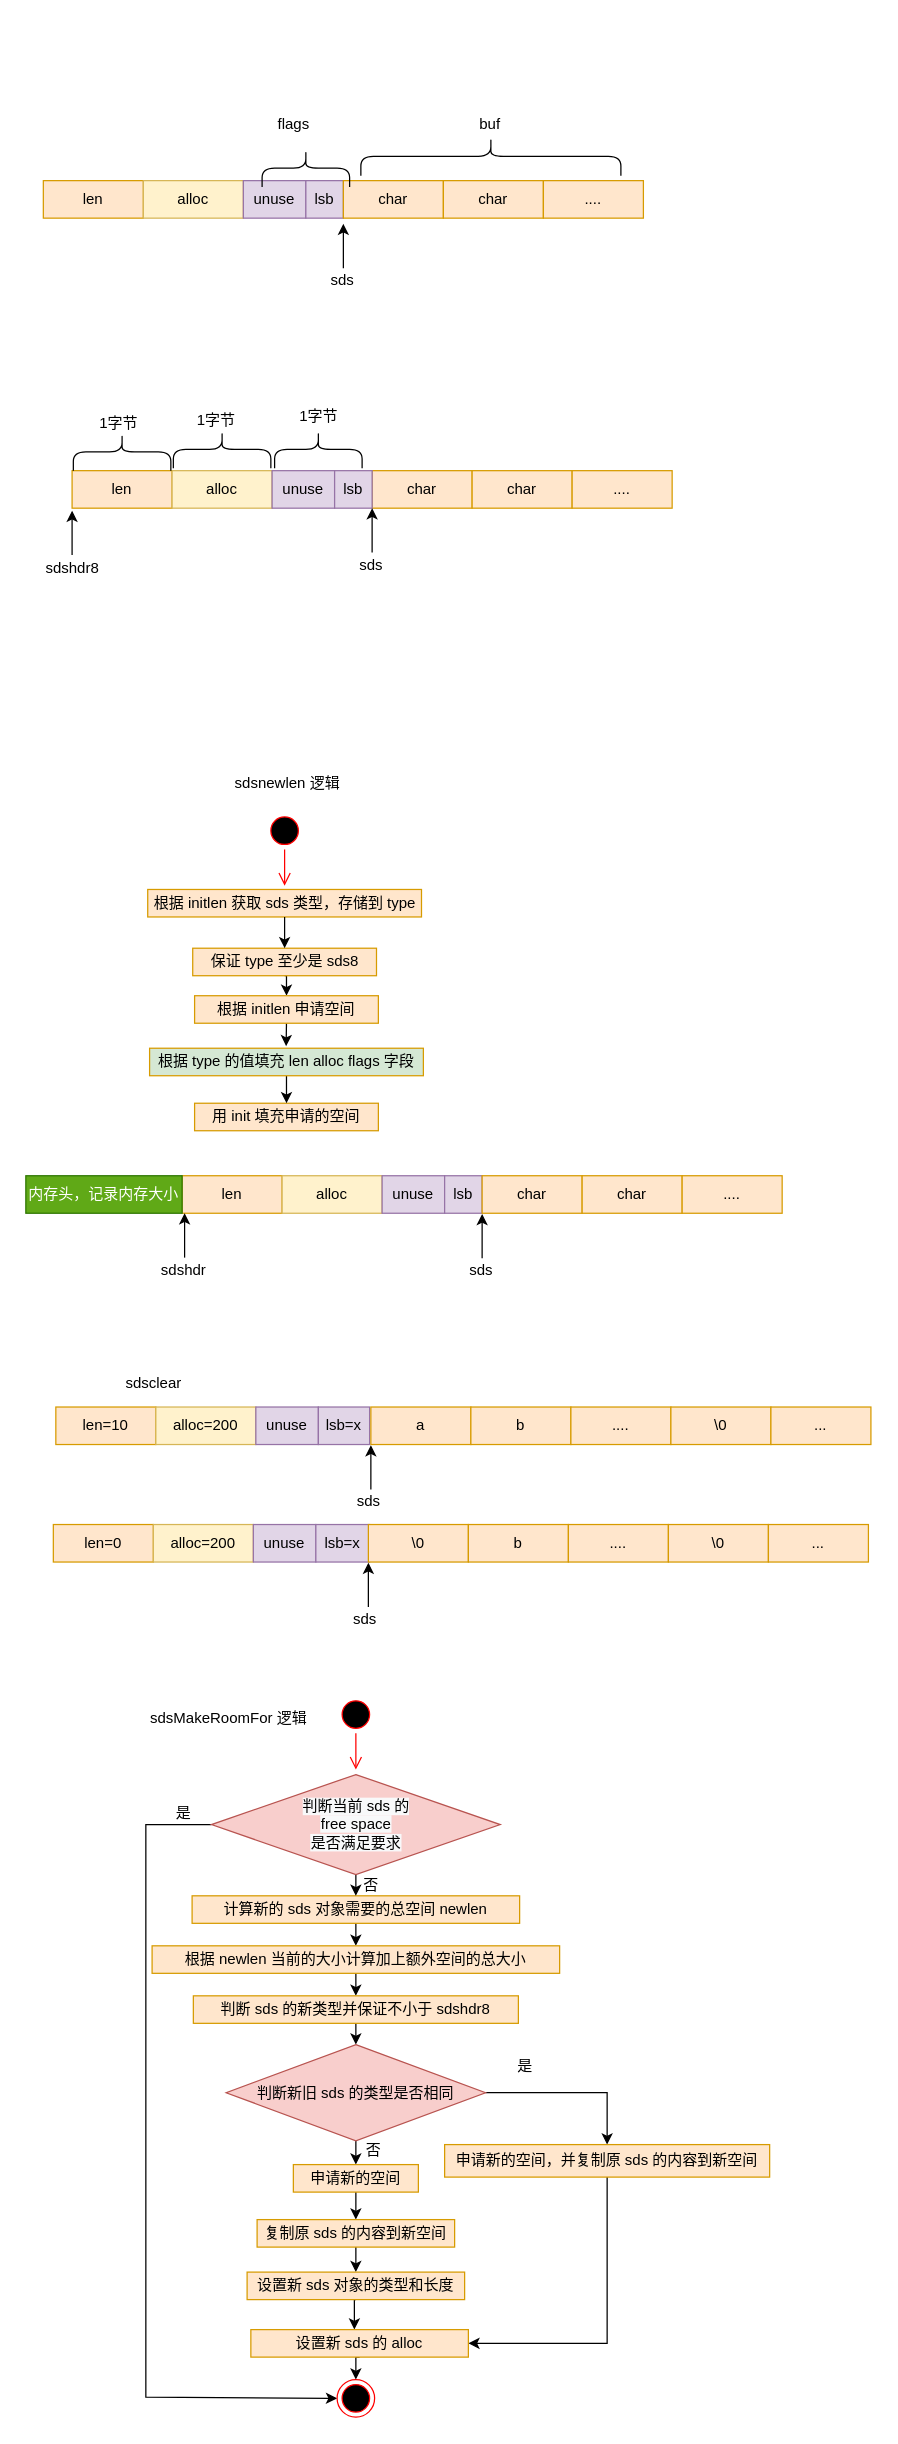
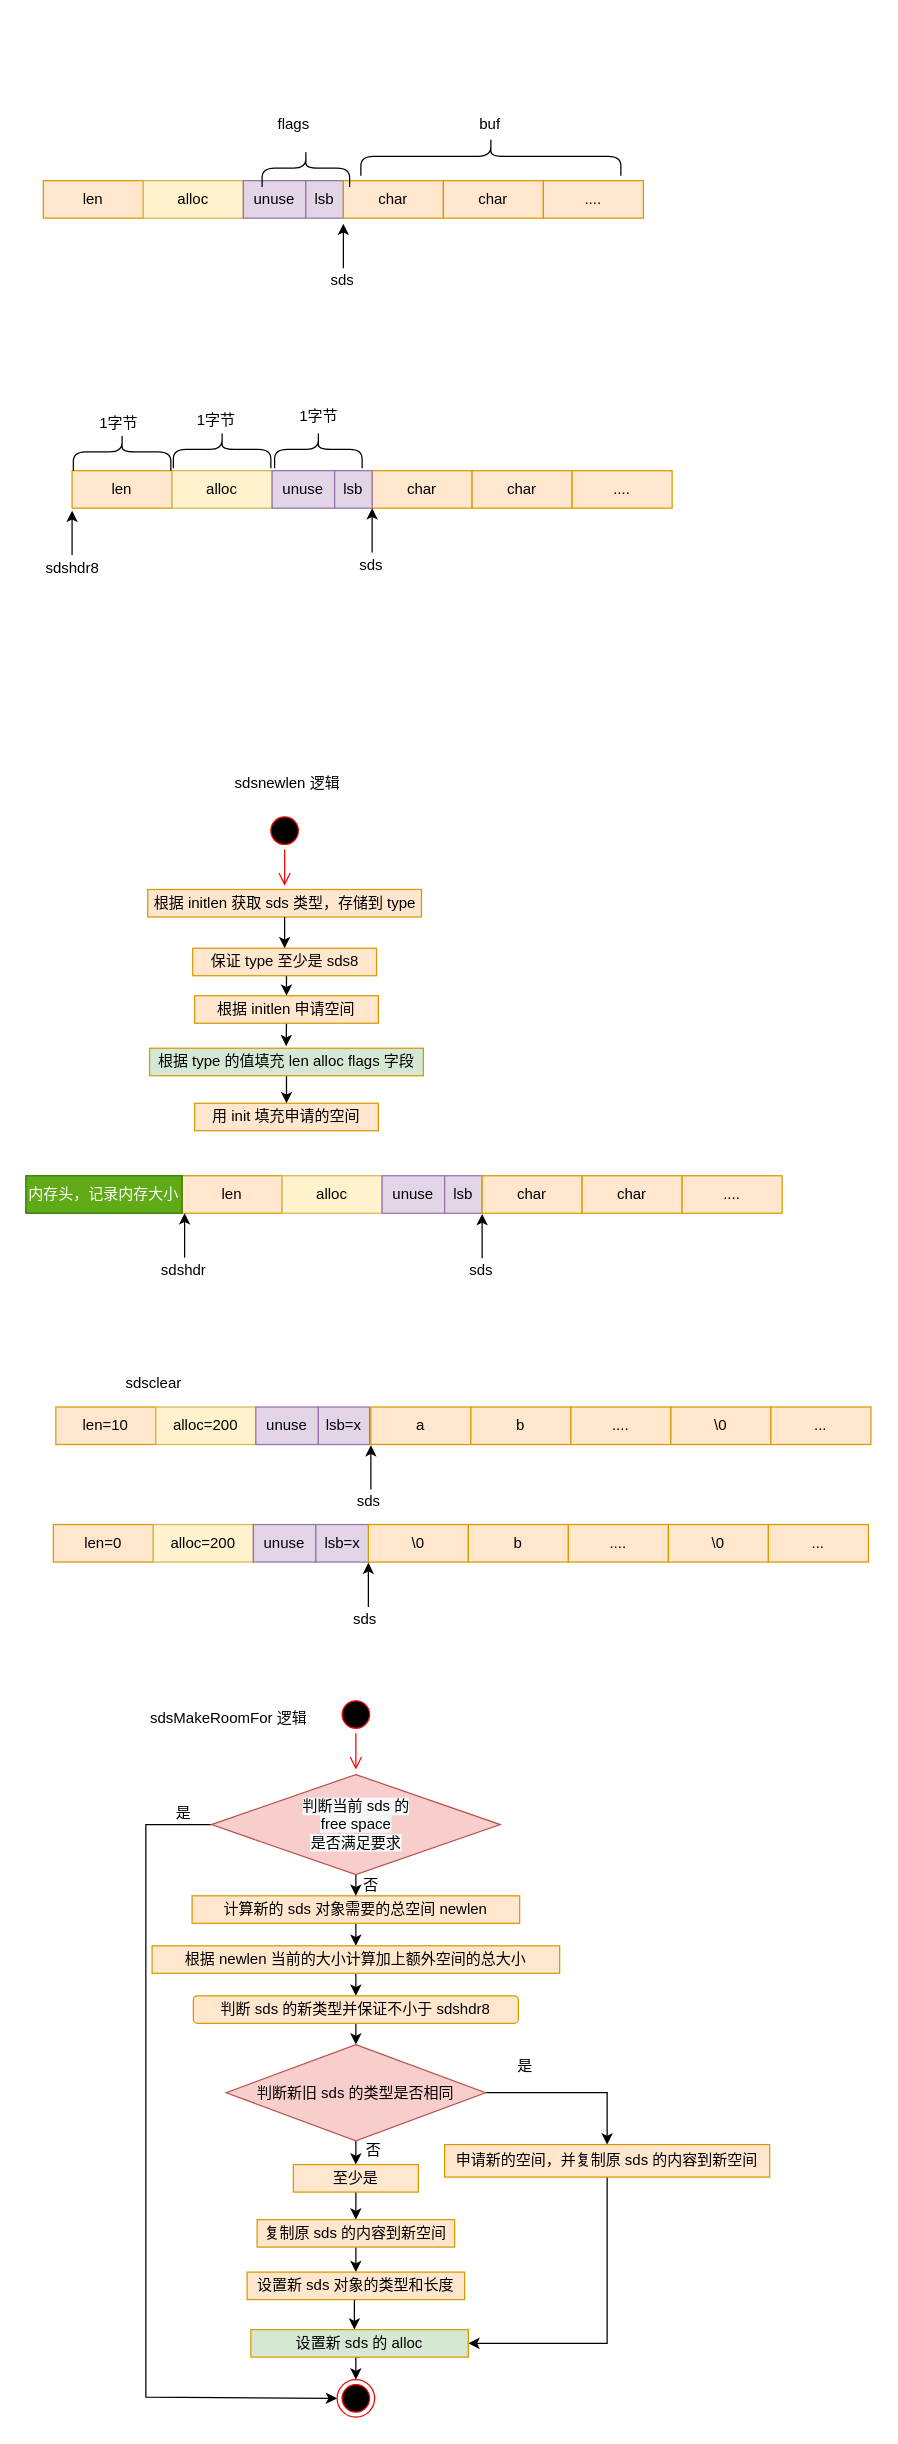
node "判断 sds 的新类型并保证不小于 sdshdr8": shape rectangle -> rounded rectangle
node "申请新的空间": label "申请新的空间" -> "至少是"
node "设置新 sds 的 alloc": fillcolor #ffe6cc -> #d5e8d4
